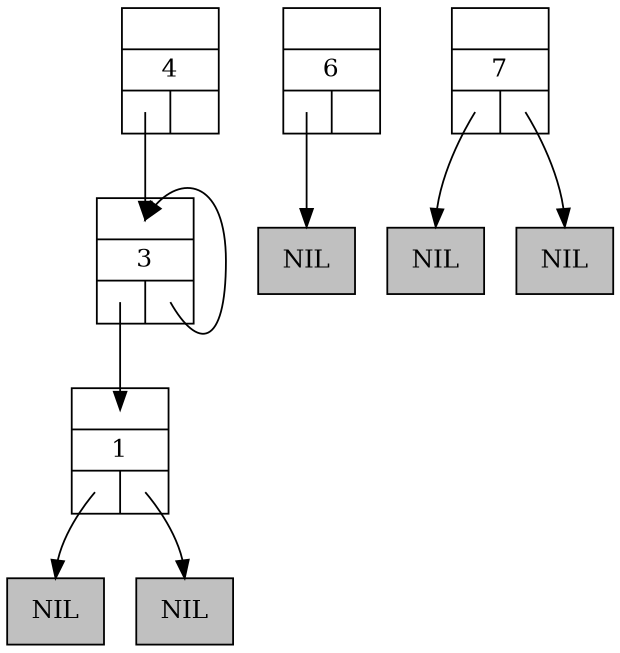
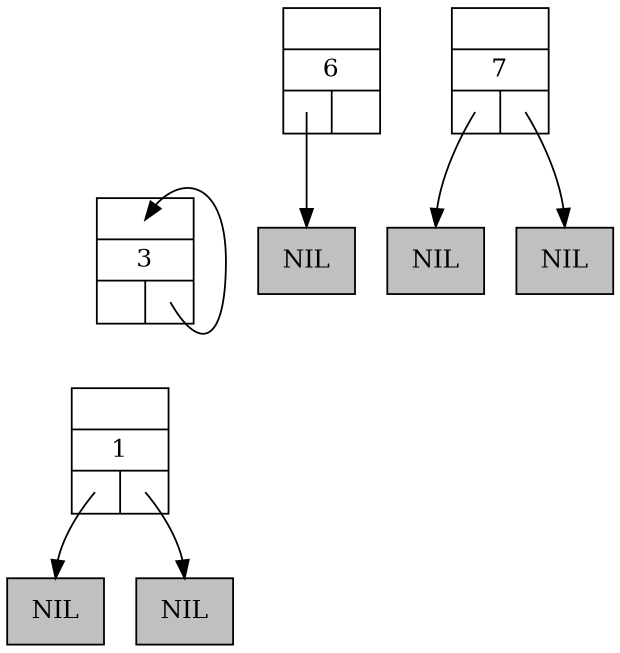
node "4": removed
edge "3" -> "1": removed
